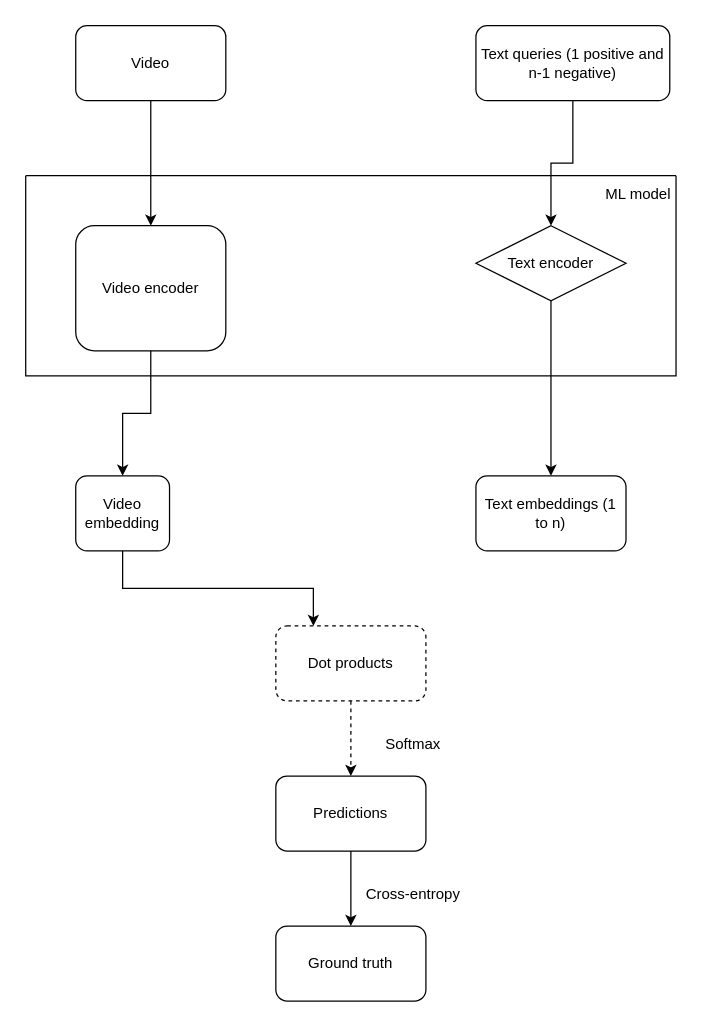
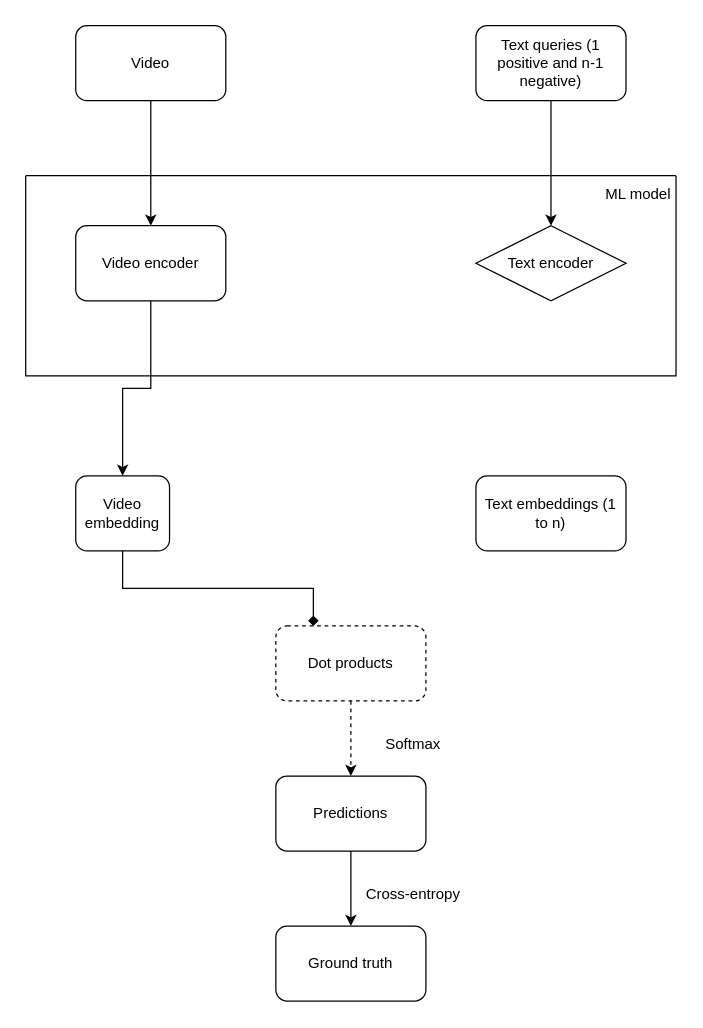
node "Text queries (1 positive and n-1 negative)": size 194x75 -> 150x75
node "Video encoder": size 150x125 -> 150x75
edge "Text encoder" -> "Text embeddings (1 to n)": removed
edge "Video embedding" -> "Dot products": arrowhead classic -> diamond
